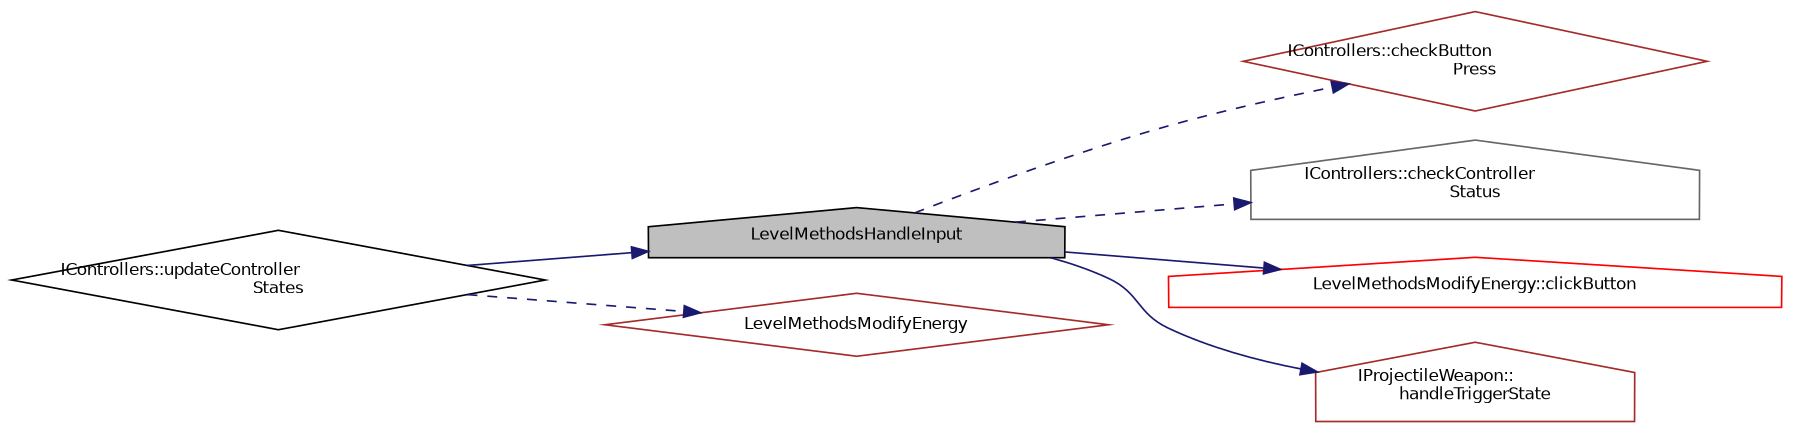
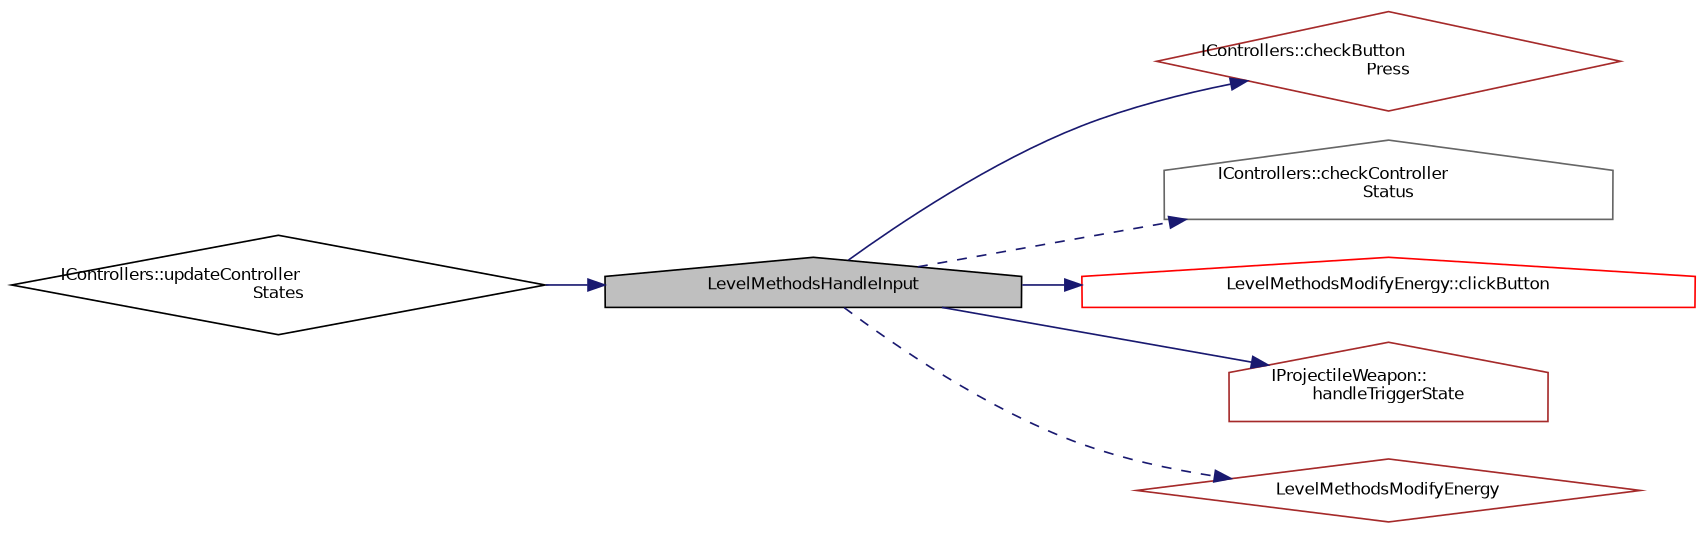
edge "LevelMethodsHandleInput" -> "IControllers::checkButton Press": style dashed -> solid
edge "IControllers::updateController States" -> "LevelMethodsModifyEnergy": now "LevelMethodsHandleInput" -> "LevelMethodsModifyEnergy"
